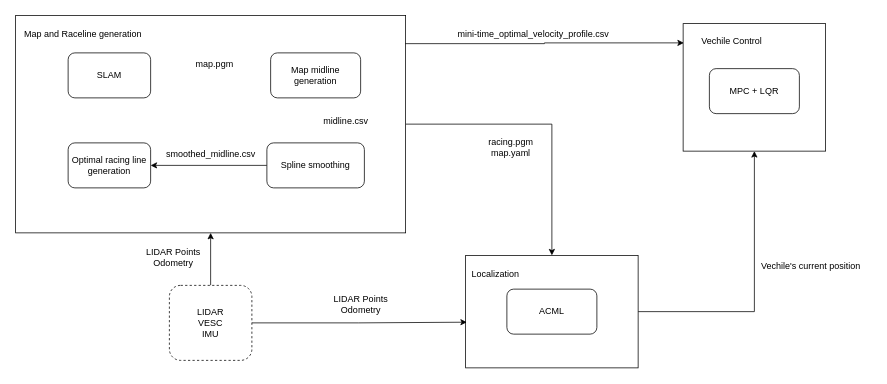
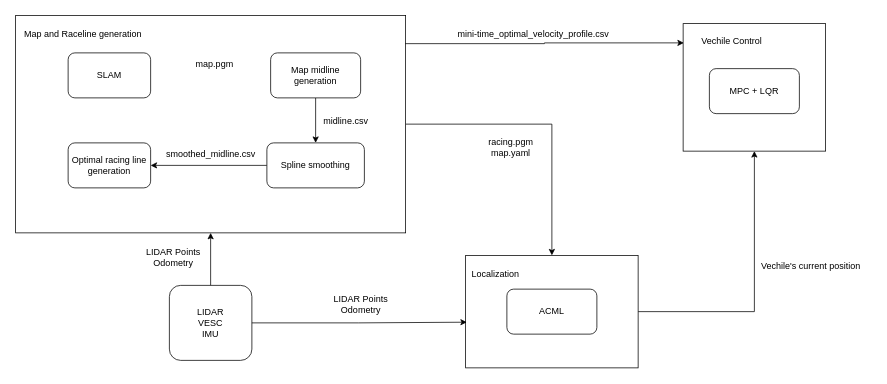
edge "Map midline generation" -> "Spline smoothing": added
node "LIDAR VESC IMU": style dashed -> solid
